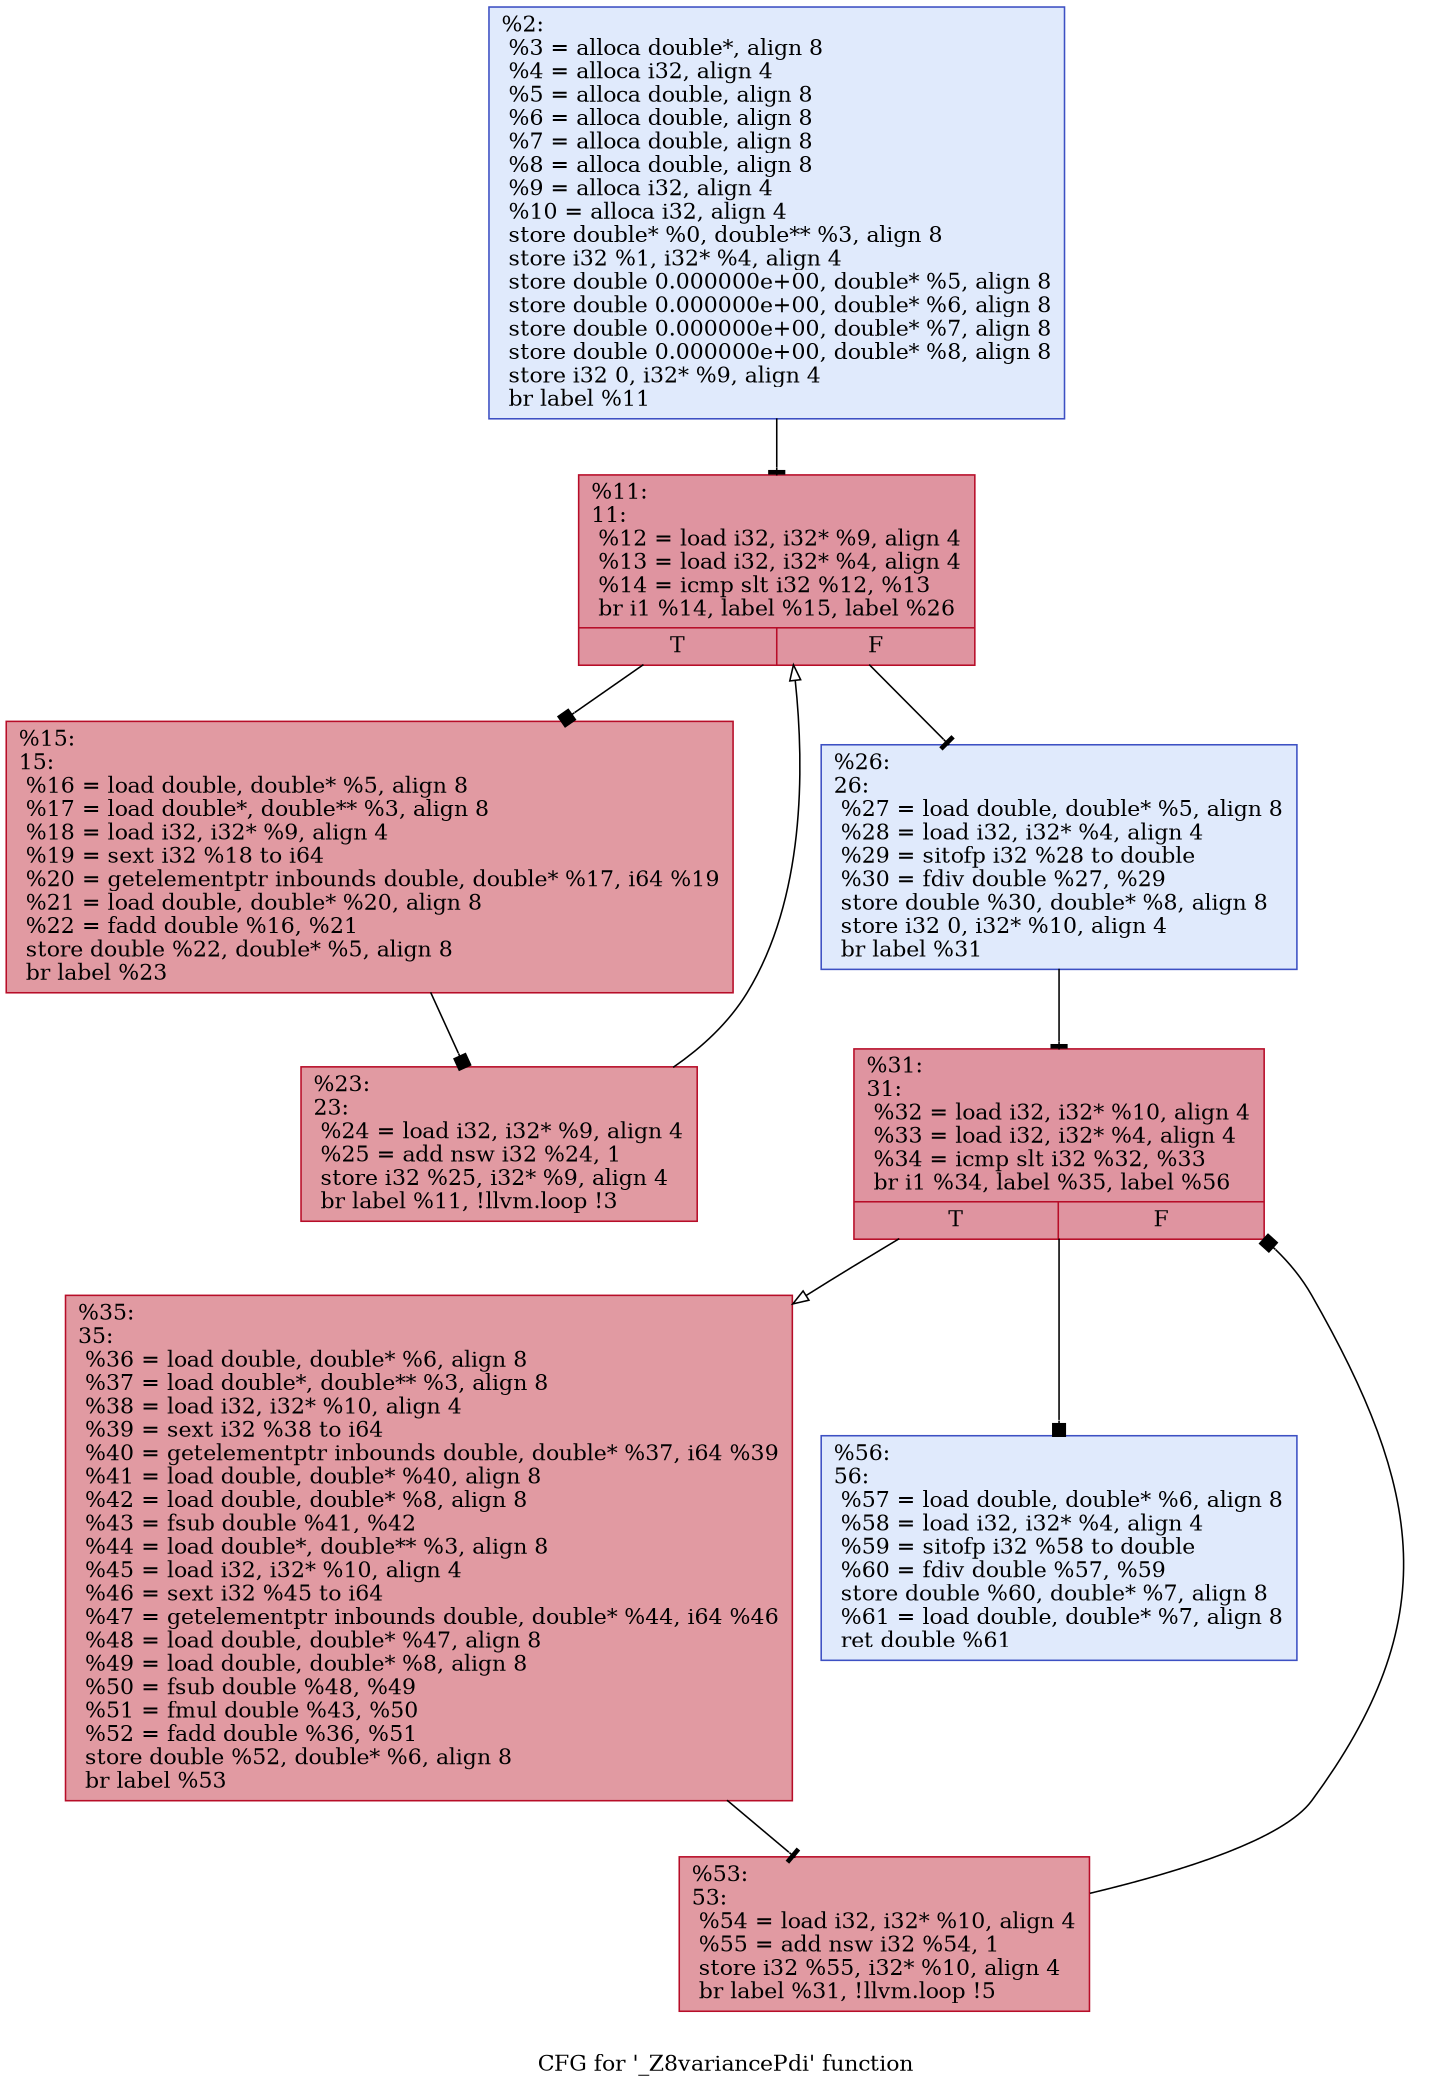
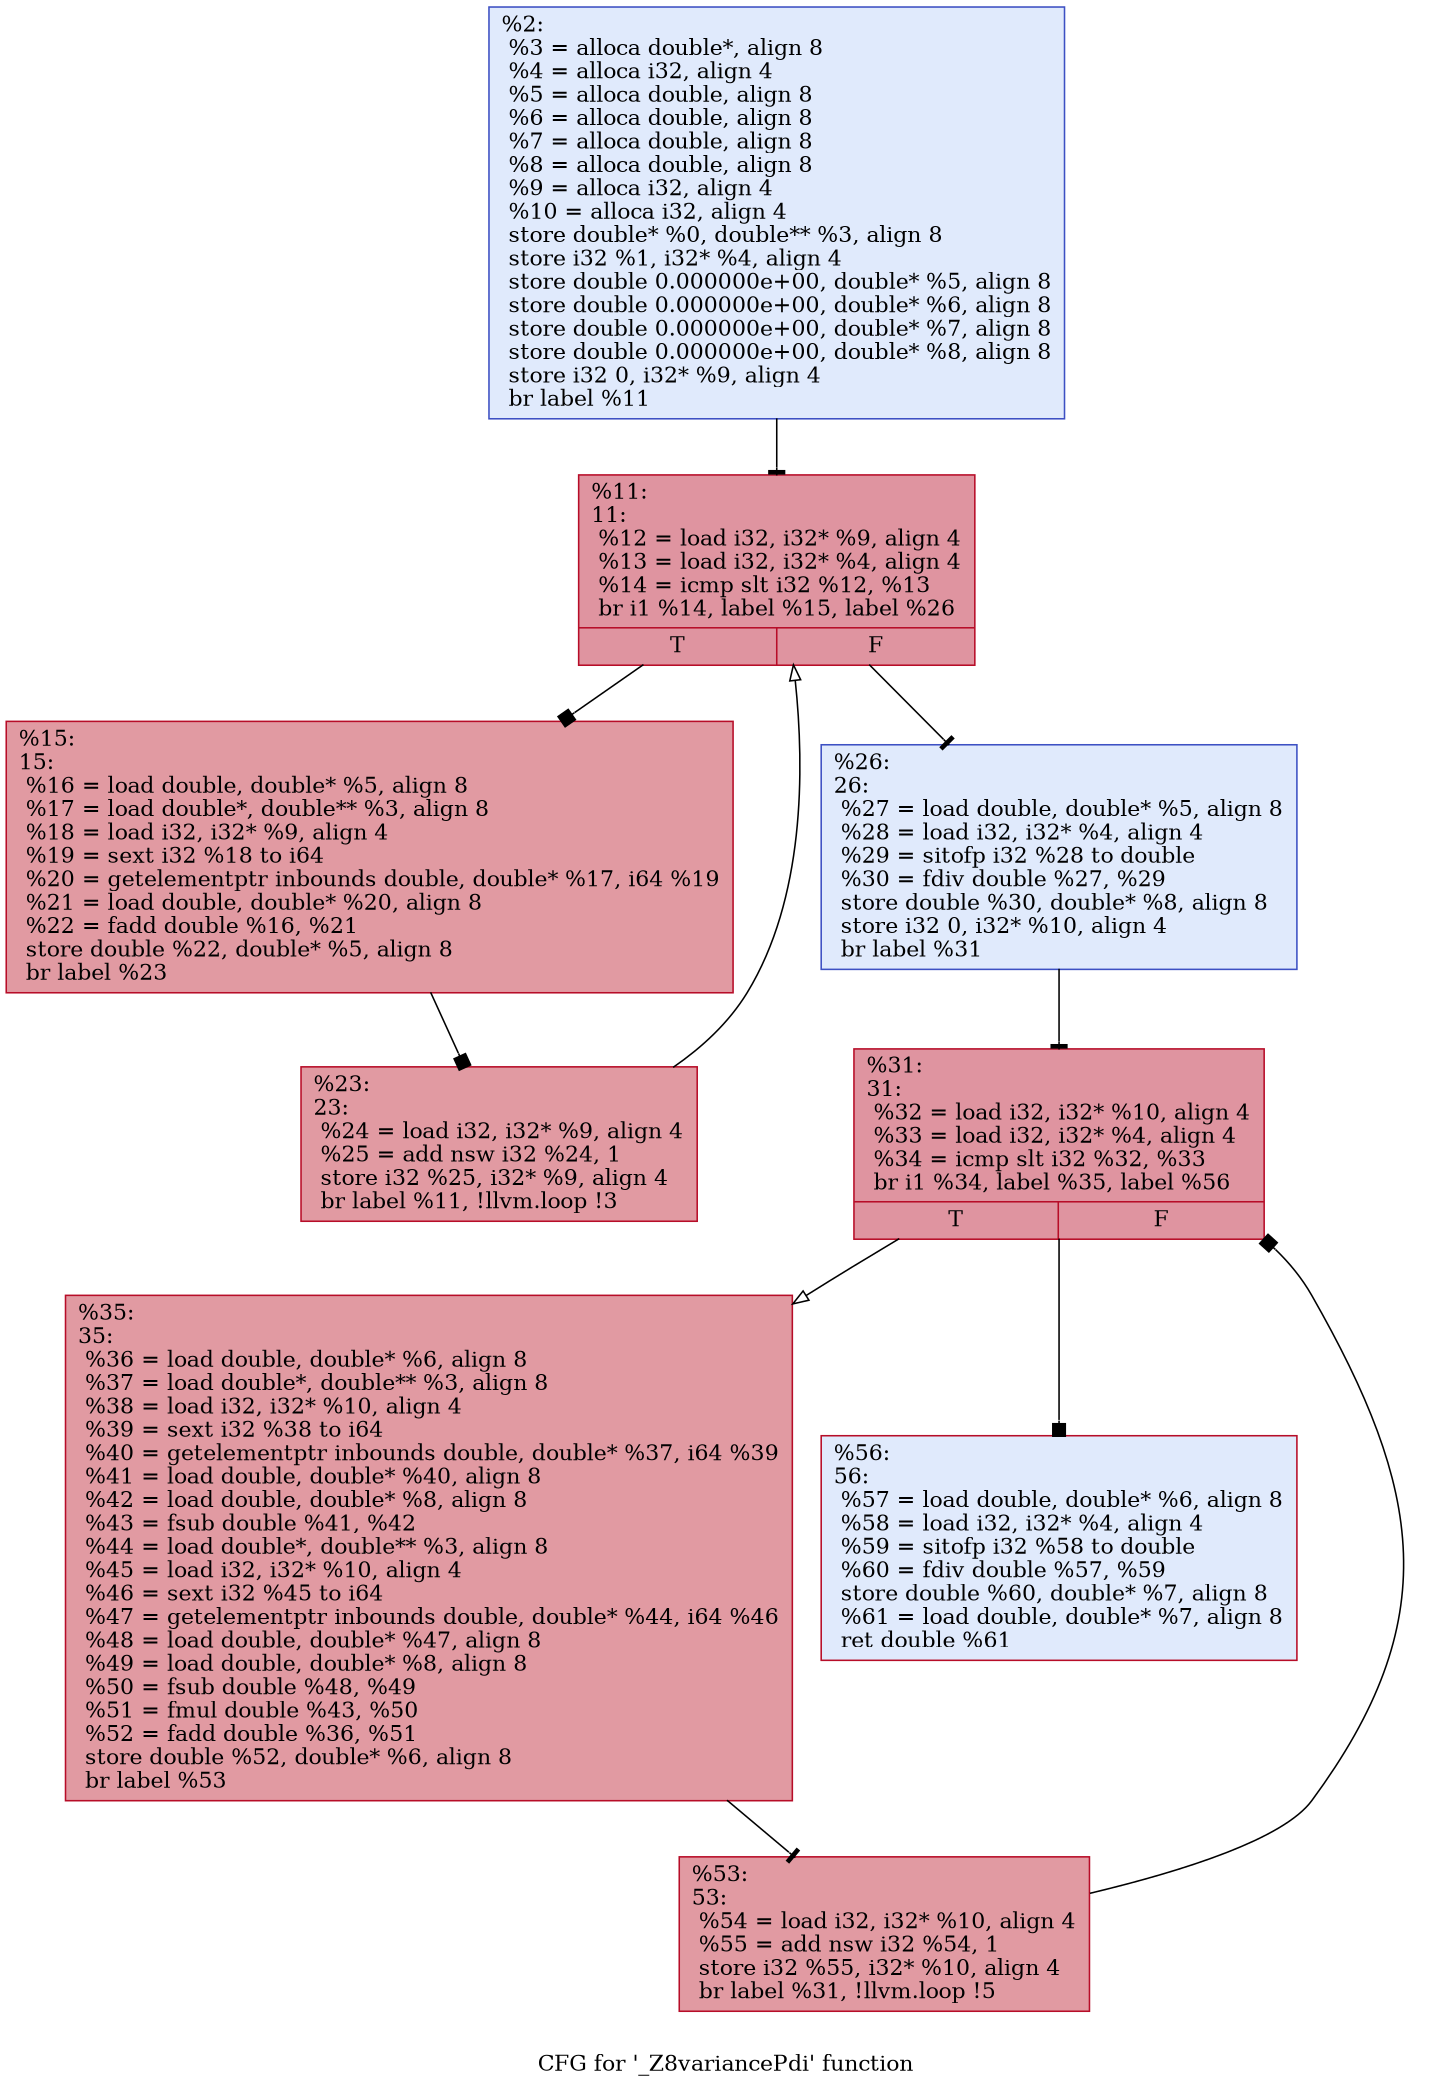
node "%56:": color #3d50c3ff -> #b70d28ff
